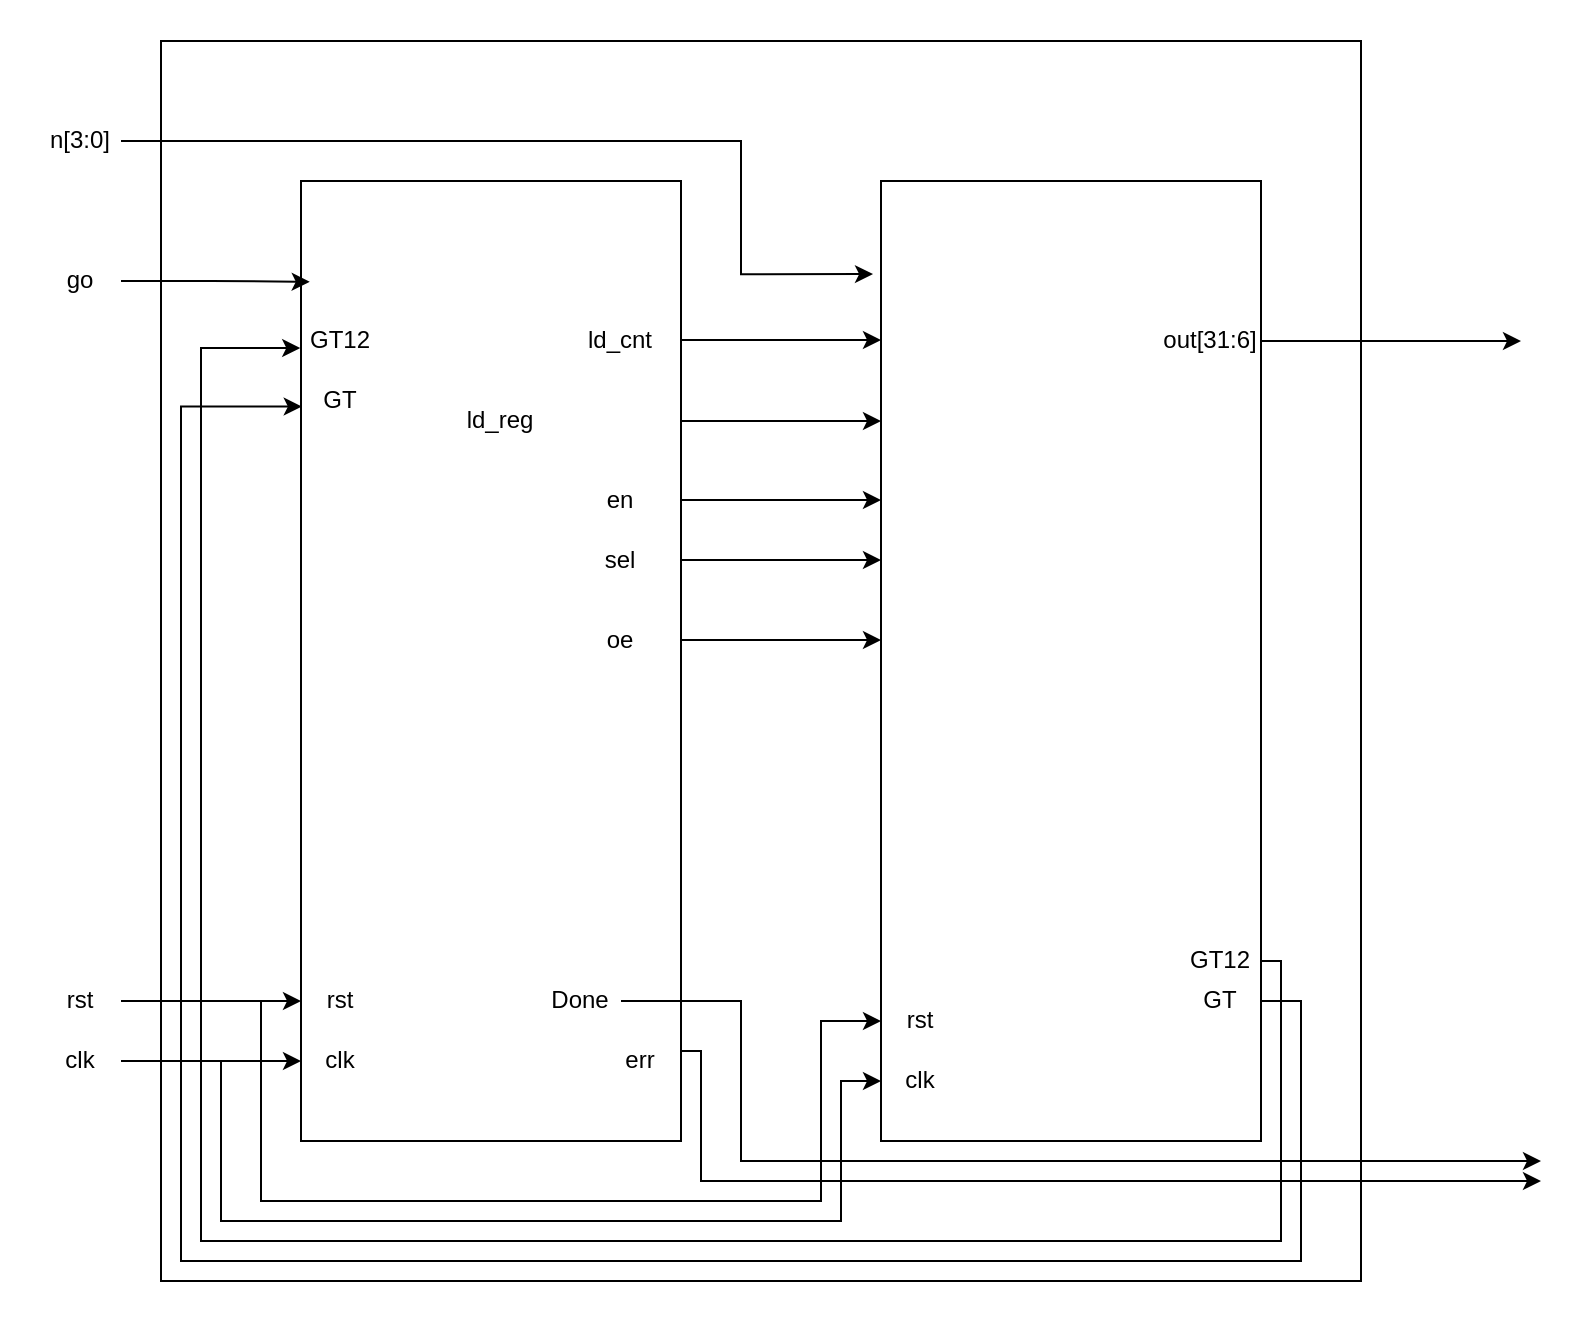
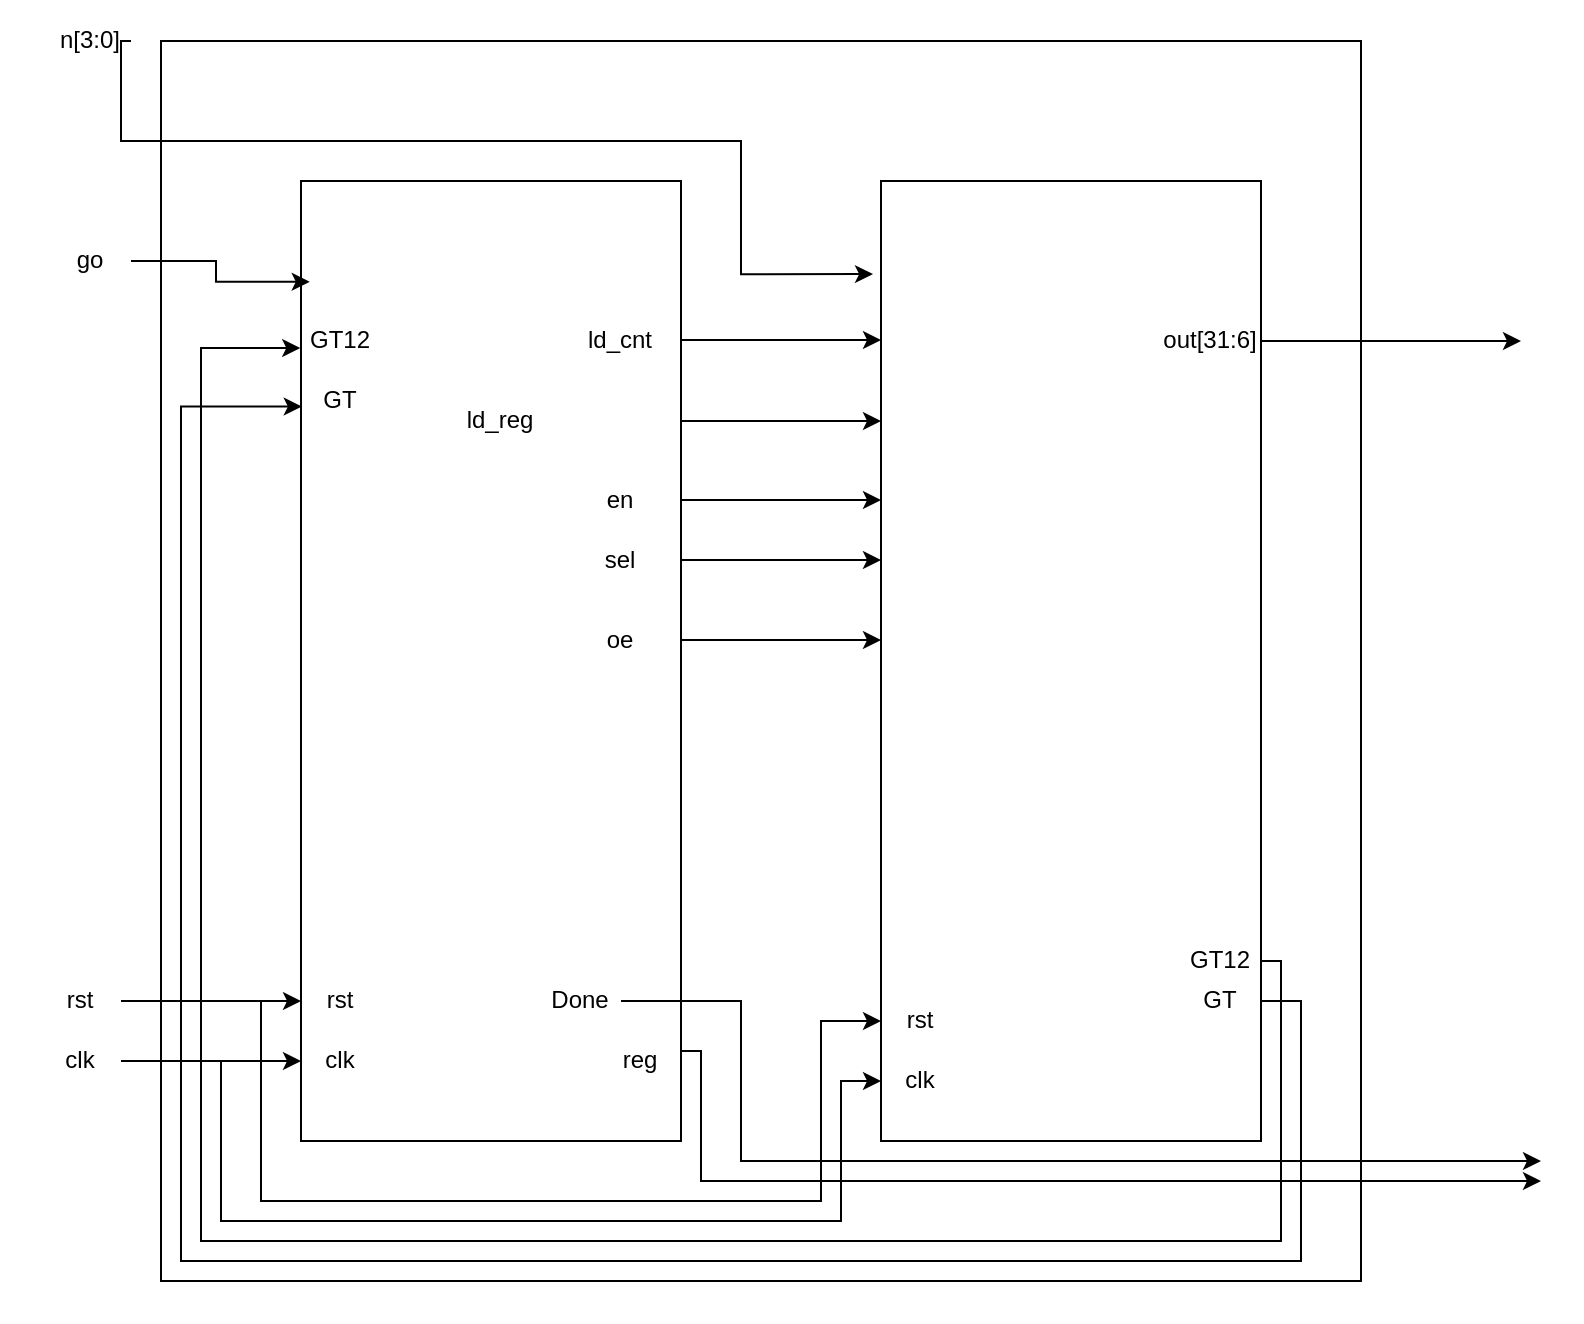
node "n[3:0]": moved (81, 141) -> (91, 41)
node "go": moved (81, 281) -> (91, 261)
node "err": label "err" -> "reg"
